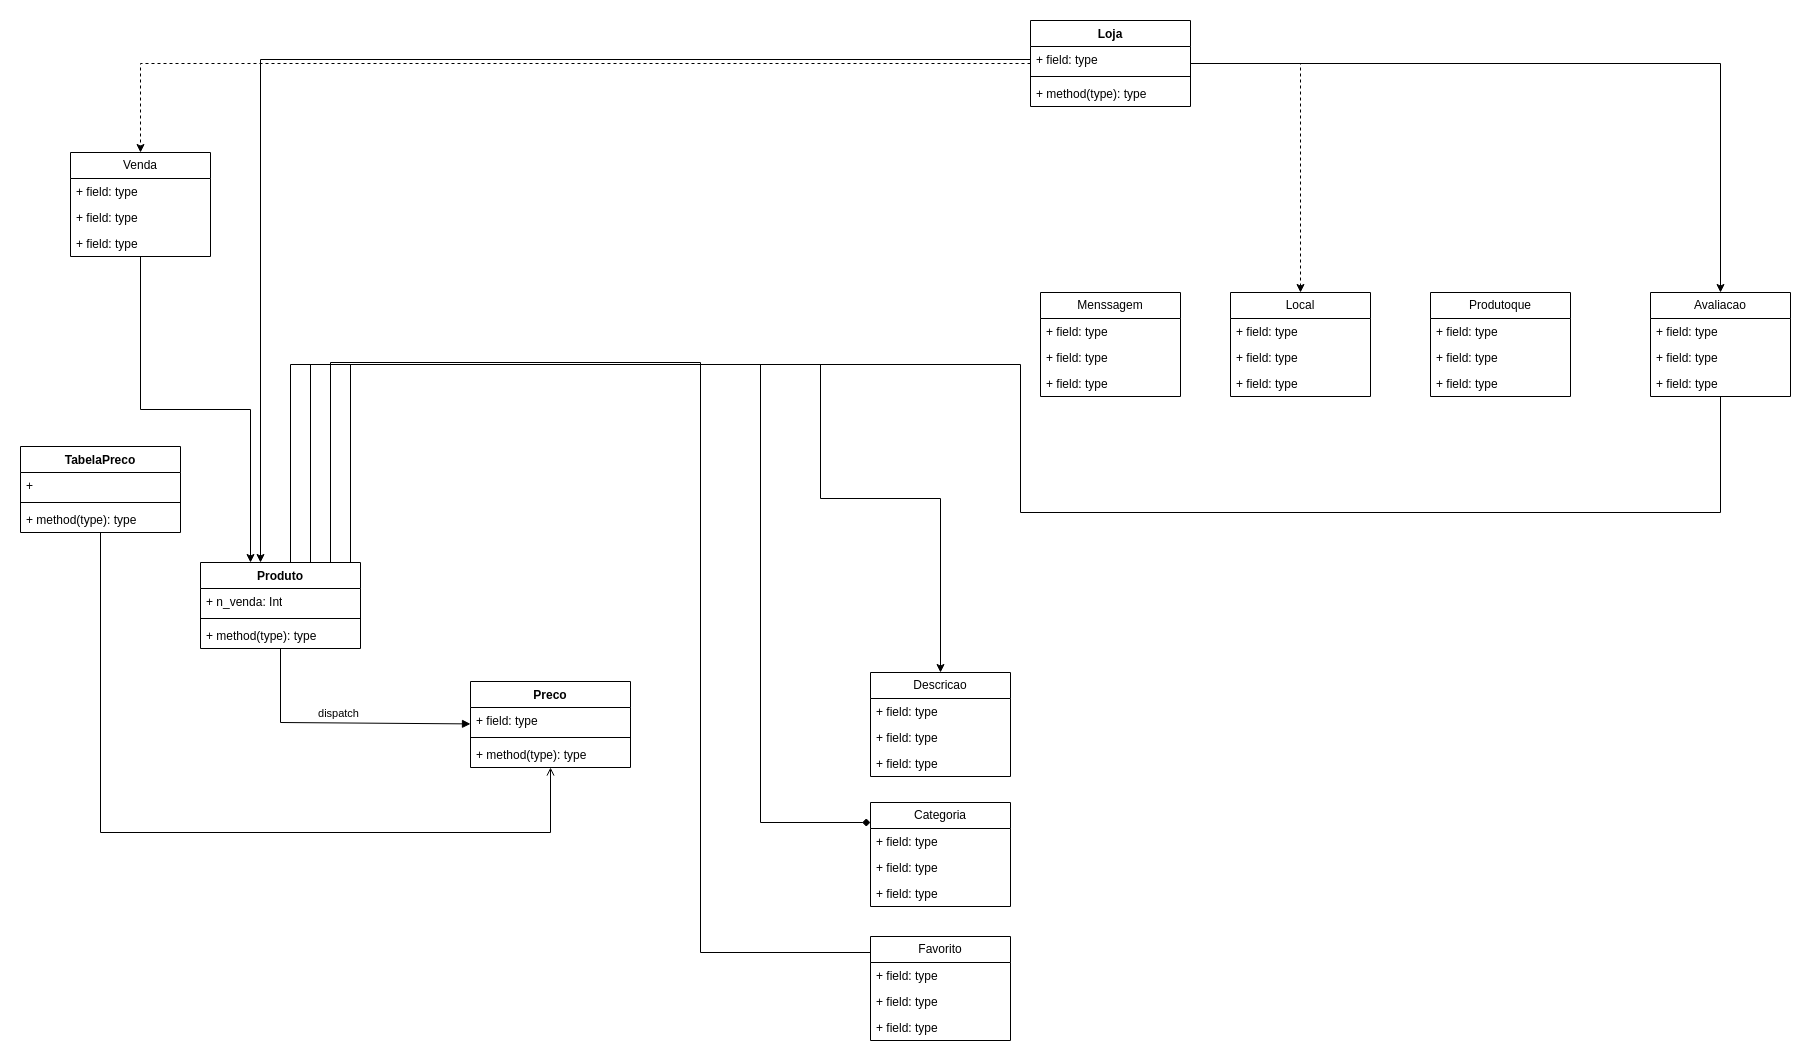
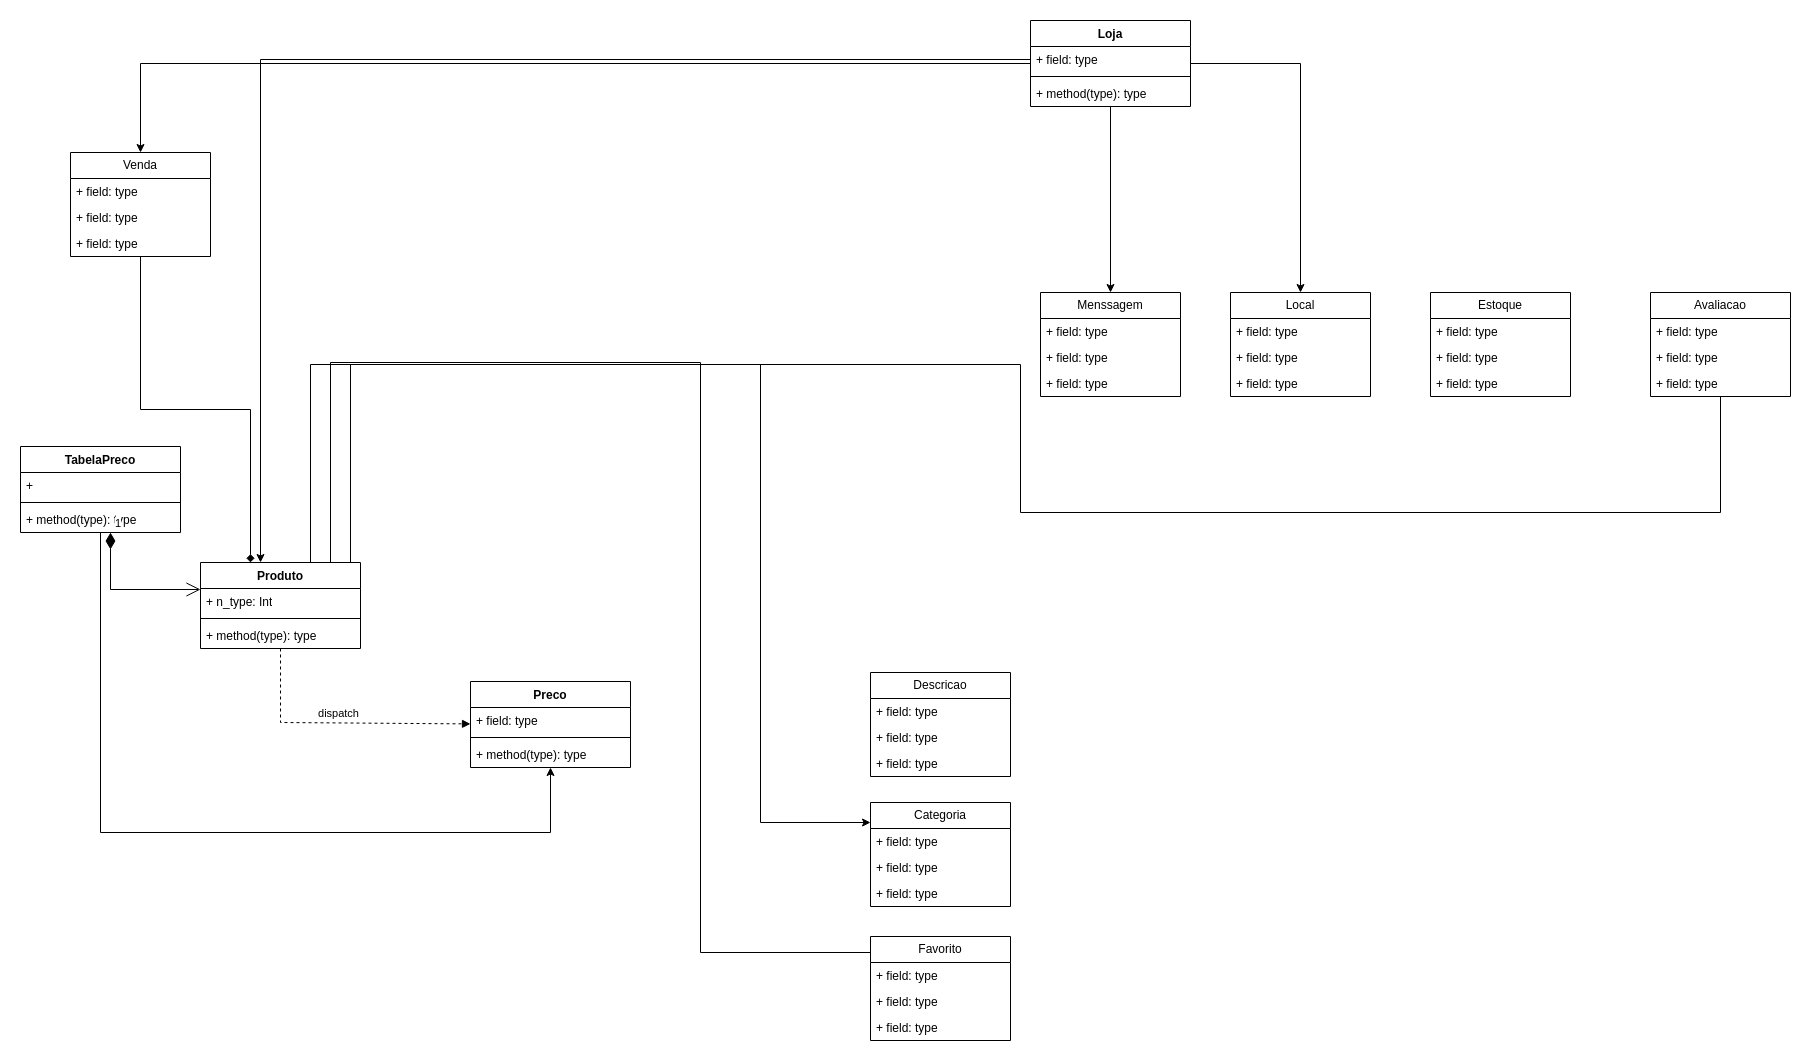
edge "Loja" -> "Venda": style dashed -> solid
edge "Loja" -> "Avaliacao": removed
edge "Loja" -> "Local": style dashed -> solid
edge "Loja" -> "Menssagem": added
node "Produtoque": label "Produtoque" -> "Estoque"
edge "Produto" -> "Descricao": removed
edge "Venda" -> "Produto": arrowhead classic -> diamond
edge "TabelaPreco" -- "Produto": added, label "1"
node "+ n_venda: Int": label "+ n_venda: Int" -> "+ n_type: Int"
edge "Produto" -> "Preco": style solid -> dashed
edge "TabelaPreco" -> "Preco": arrowhead open -> classic
edge "Produto" -> "Categoria": arrowhead diamond -> classic
